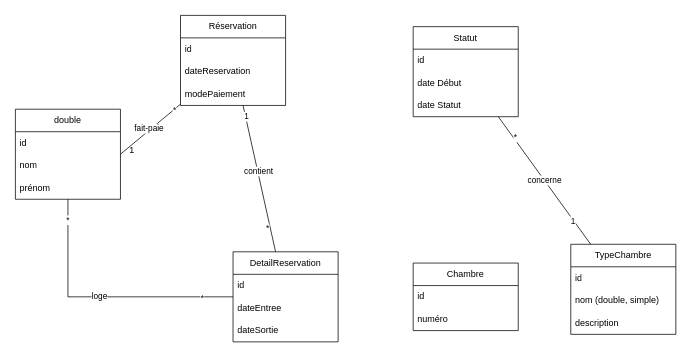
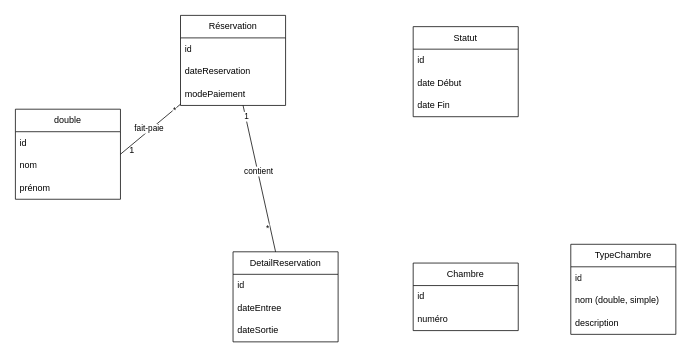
node "date Statut": label "date Statut" -> "date Fin"
edge "Statut" -- "TypeChambre": removed, labels "*", "concerne", "1"
edge "double" -- "DetailReservation": removed, labels "*", "loge", "*"
